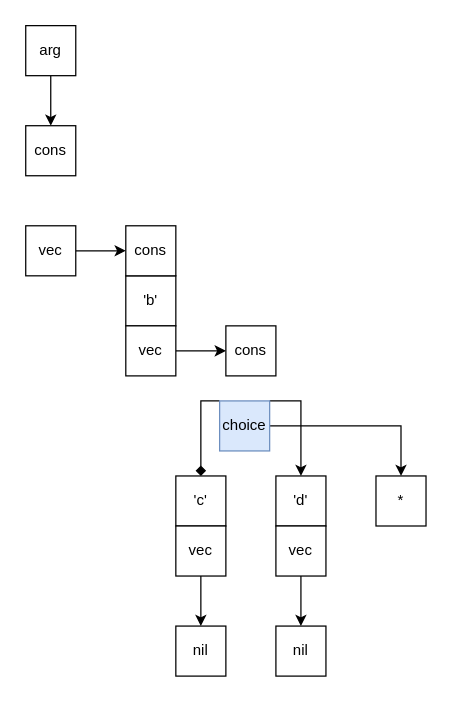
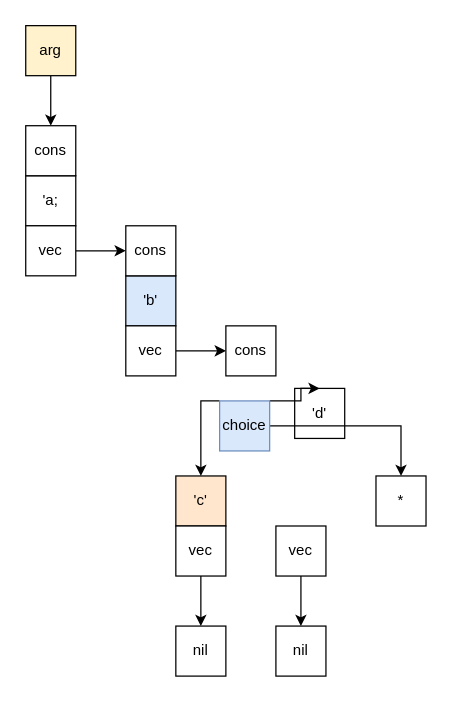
node "arg": fillcolor #ffffff -> #fff2cc
node "'a;": added
node "'b'": fillcolor #ffffff -> #dae8fc
edge "choice" -> "'c'": arrowhead diamond -> classic
node "'c'": fillcolor #ffffff -> #ffe6cc
node "'d'": moved (301, 501) -> (319, 413)
